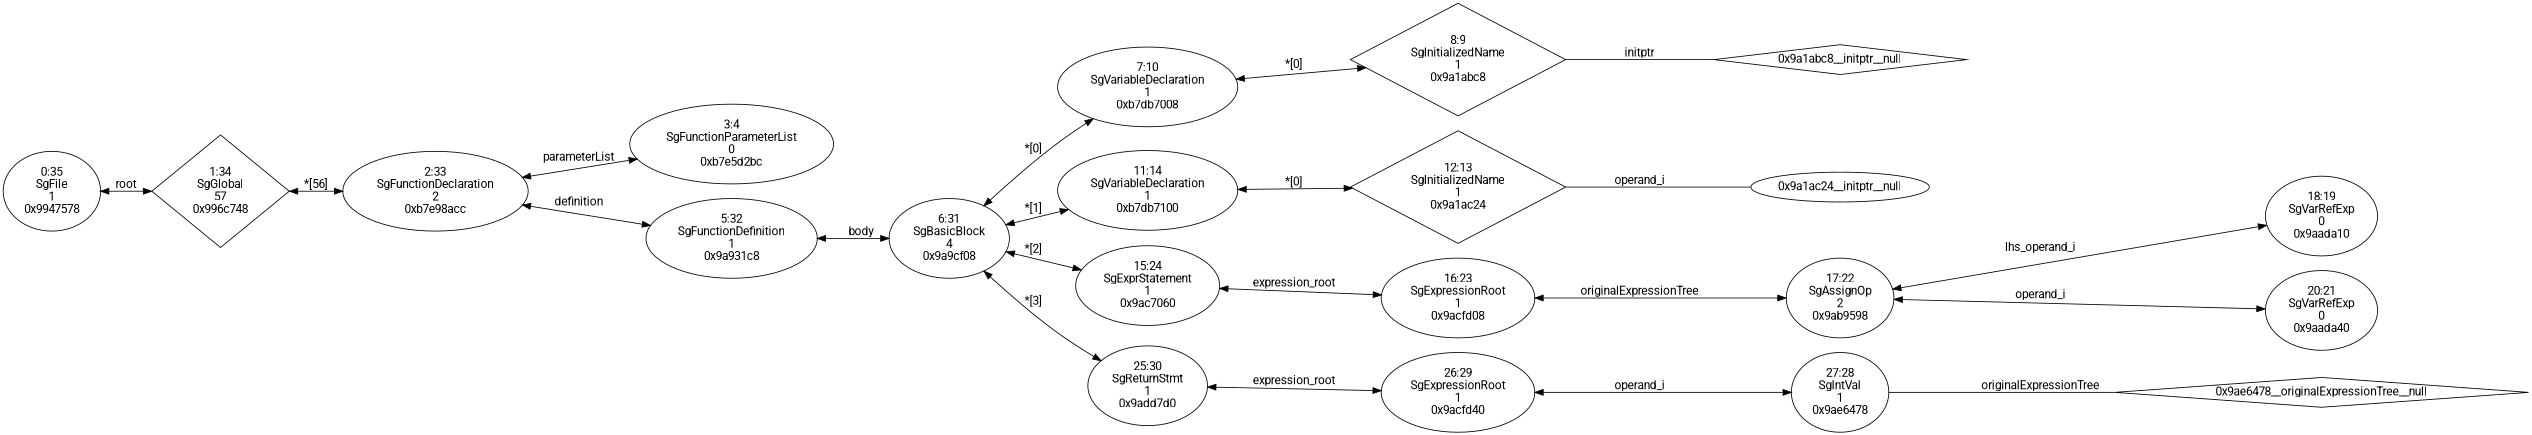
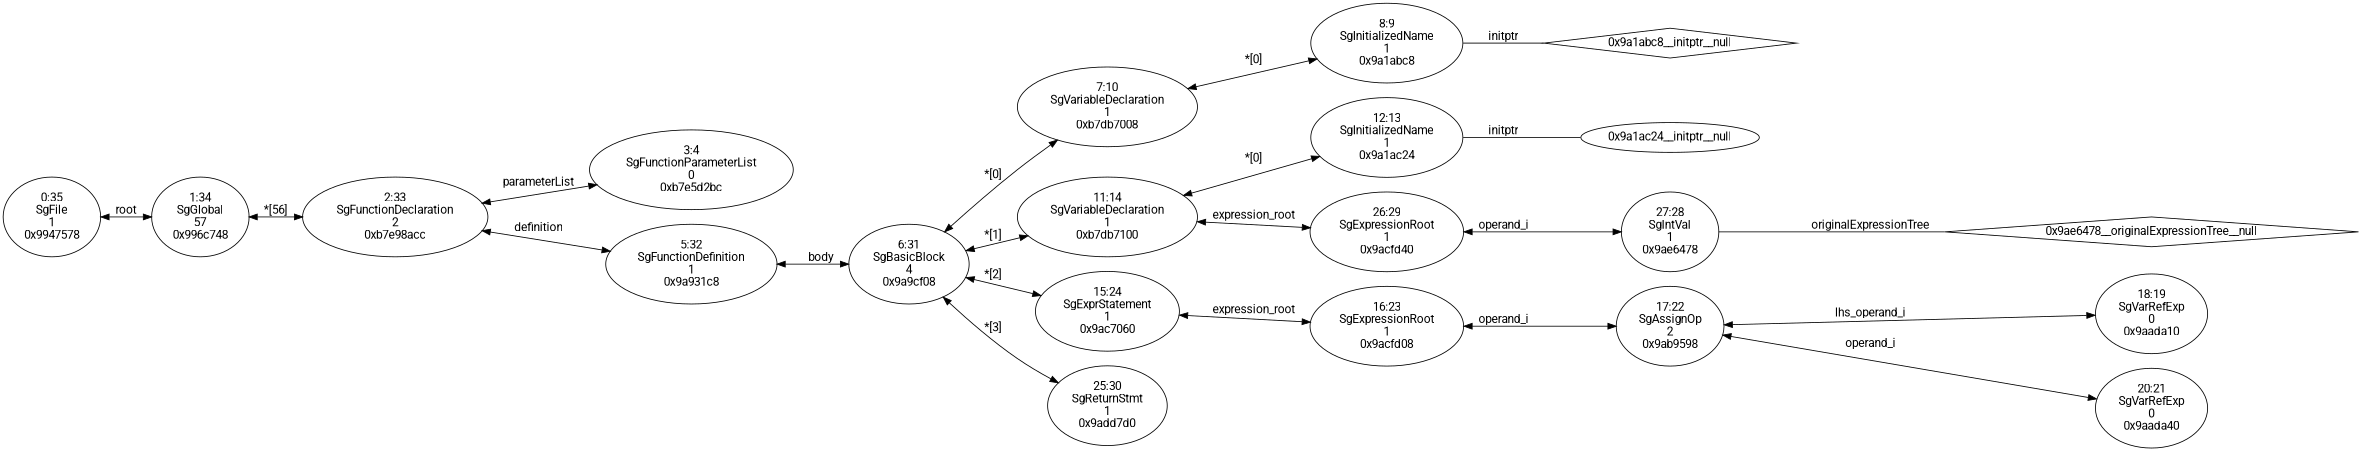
node "8:9 SgInitializedName 1 0x9a1abc8": shape diamond -> ellipse
edge "12:13 SgInitializedName 1 0x9a1ac24" -- "0x9a1ac24__initptr__null": label "operand_i" -> "initptr"
node "12:13 SgInitializedName 1 0x9a1ac24": shape diamond -> ellipse
node "1:34 SgGlobal 57 0x996c748": shape diamond -> ellipse
edge "16:23 SgExpressionRoot 1 0x9acfd08" -- "17:22 SgAssignOp 2 0x9ab9598": label "originalExpressionTree" -> "operand_i"
edge "25:30 SgReturnStmt 1 0x9add7d0" -- "26:29 SgExpressionRoot 1 0x9acfd40": now "11:14 SgVariableDeclaration 1 0xb7db7100" -- "26:29 SgExpressionRoot 1 0x9acfd40"
